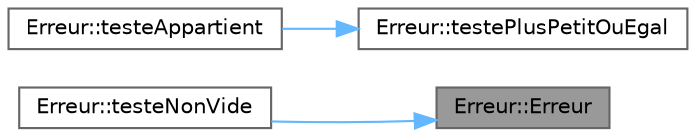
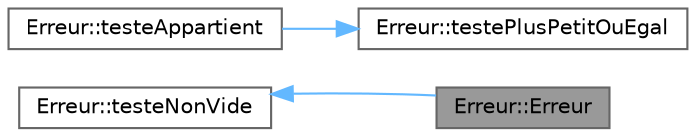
edge "Erreur::testeNonVide" -> "Erreur::Erreur": reversed
